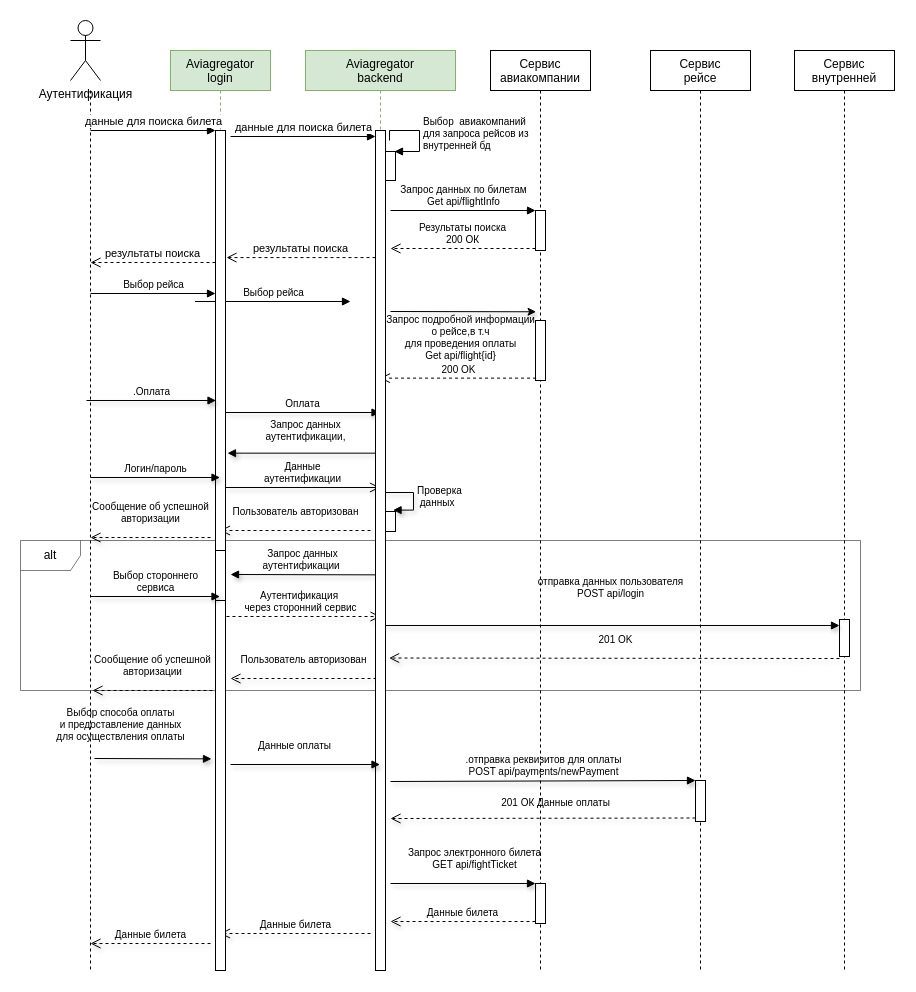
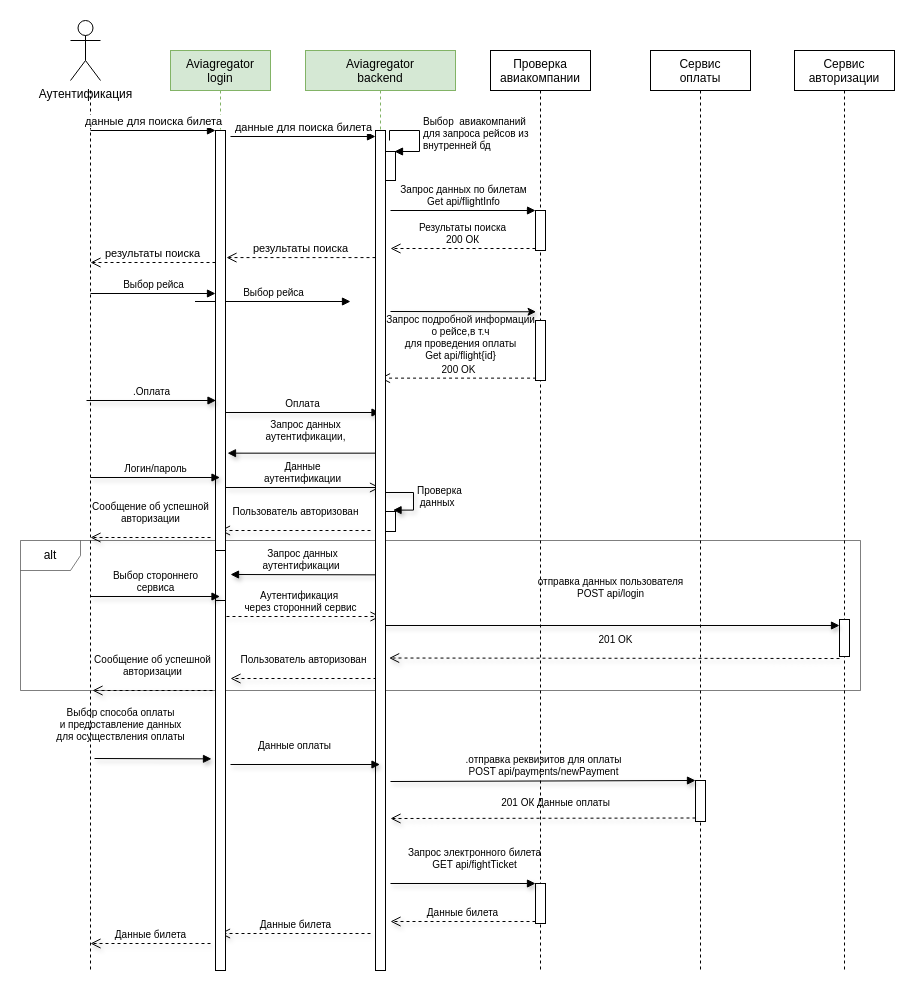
node "Сервис авиакомпании": label "Сервис авиакомпании" -> "Проверка авиакомпании"
node "Сервис рейсе": label "Сервис рейсе" -> "Сервис оплаты"
node "Сервис внутренней": label "Сервис внутренней" -> "Сервис авторизации"
